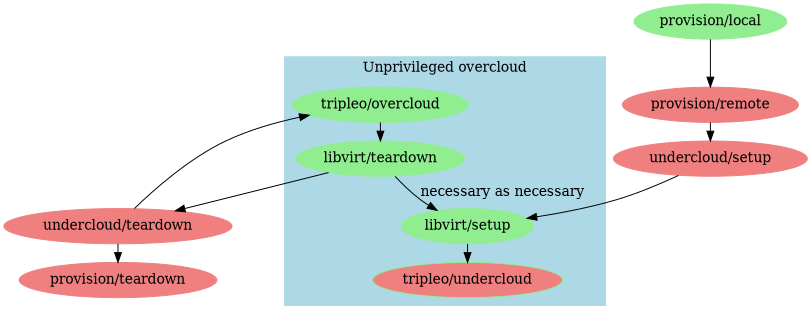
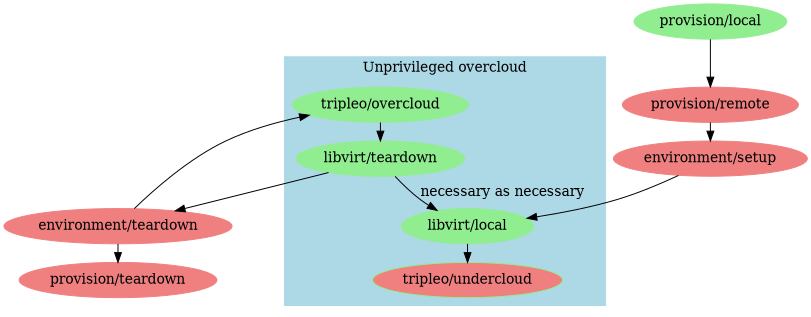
node "undercloud/setup": label "undercloud/setup" -> "environment/setup"
node "undercloud/teardown": label "undercloud/teardown" -> "environment/teardown"
node "libvirt/setup": label "libvirt/setup" -> "libvirt/local"
